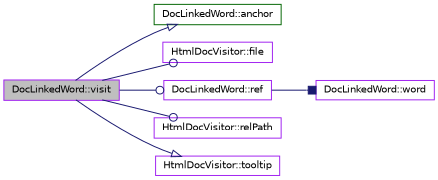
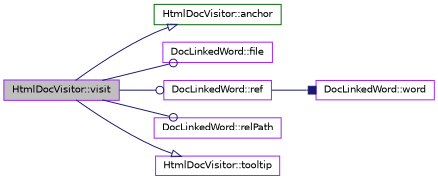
node "DocLinkedWord::anchor": label "DocLinkedWord::anchor" -> "HtmlDocVisitor::anchor"
node "HtmlDocVisitor::file": label "HtmlDocVisitor::file" -> "DocLinkedWord::file"
node "DocLinkedWord::visit": label "DocLinkedWord::visit" -> "HtmlDocVisitor::visit"
node "HtmlDocVisitor::relPath": label "HtmlDocVisitor::relPath" -> "DocLinkedWord::relPath"
